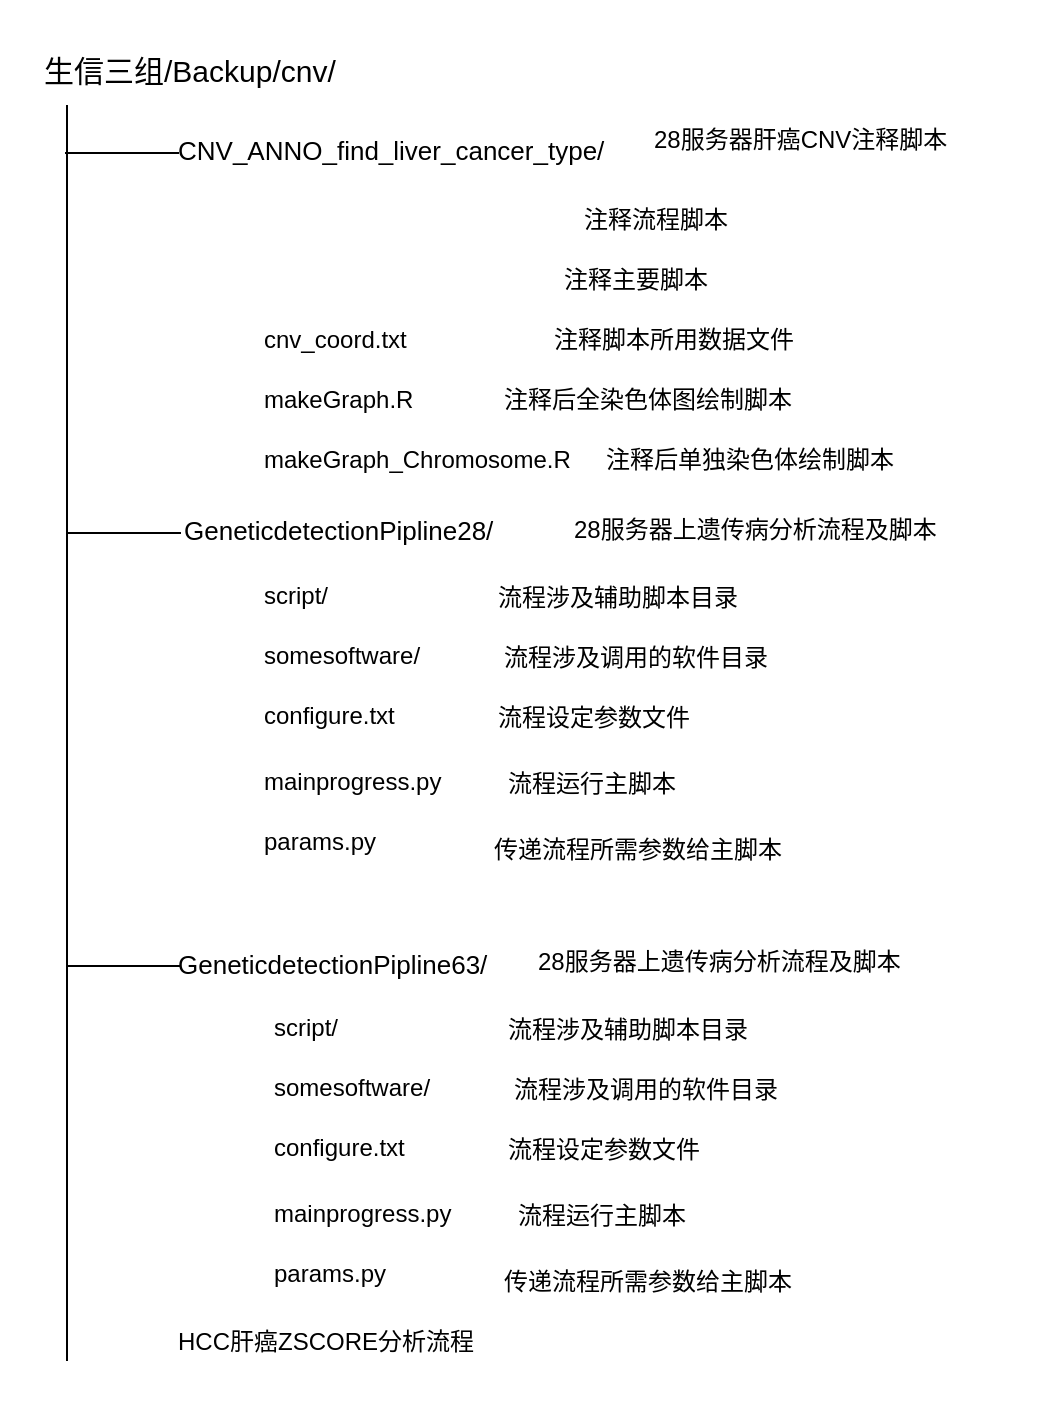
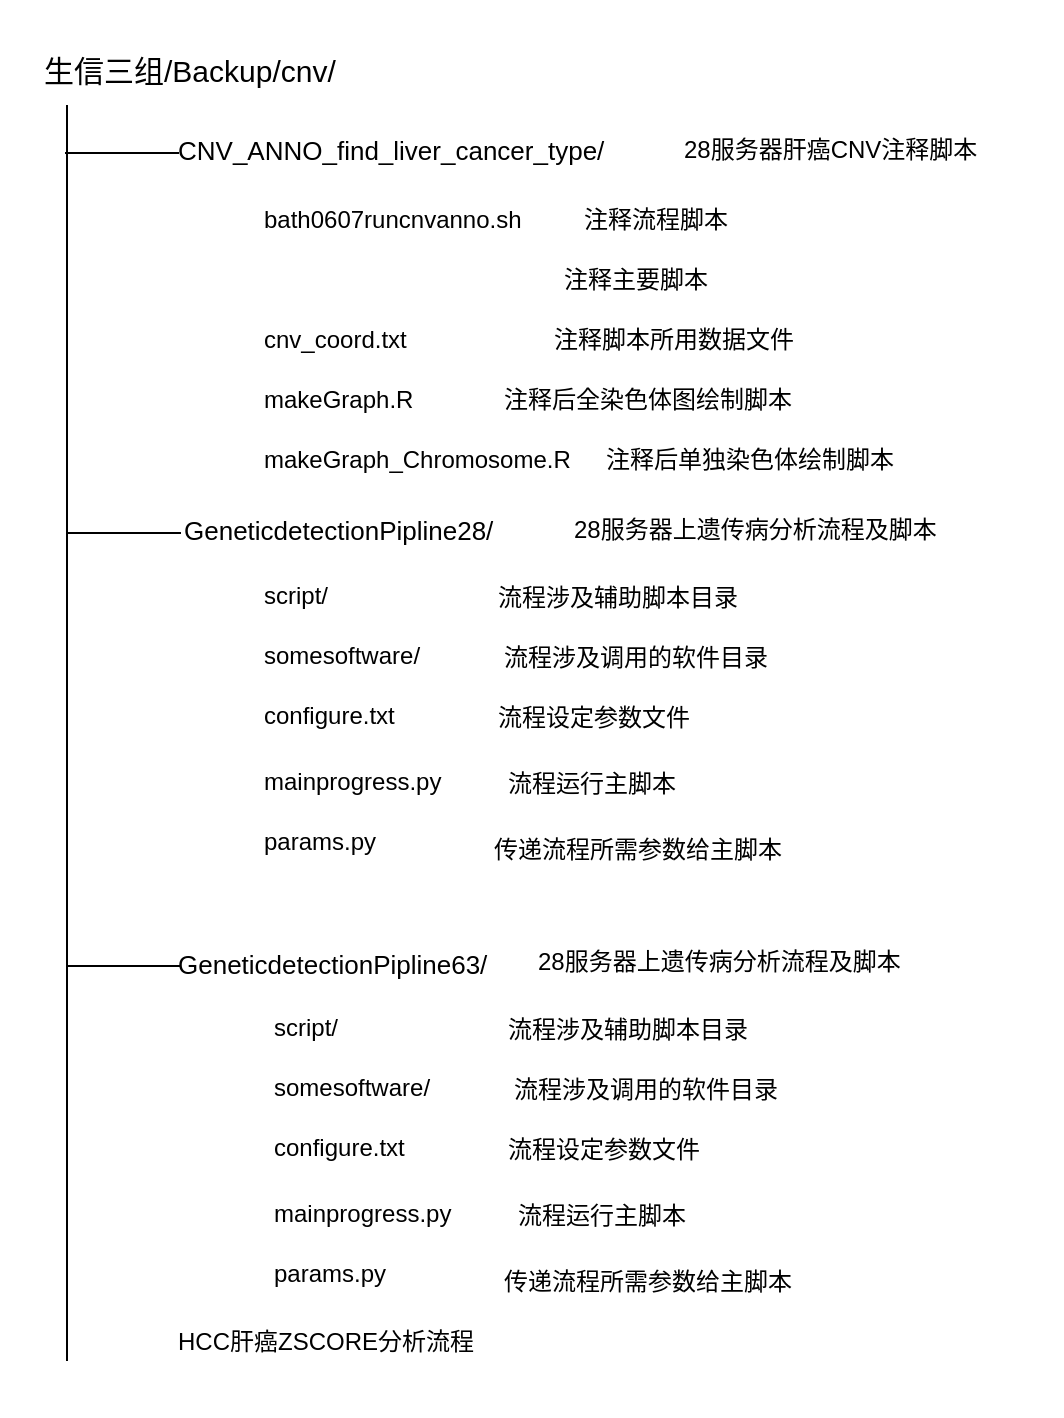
node "28服务器肝癌CNV注释脚本": moved (821, 143) -> (851, 153)
node "bath0607runcnvanno.sh": added
